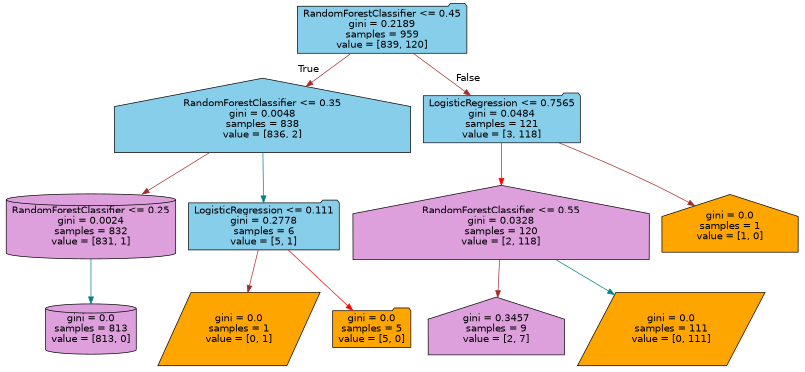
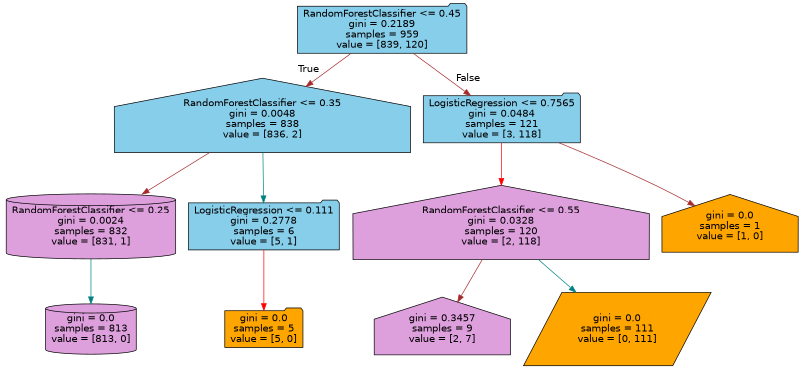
node "gini = 0.0 samples = 1 value = [0, 1]": removed
